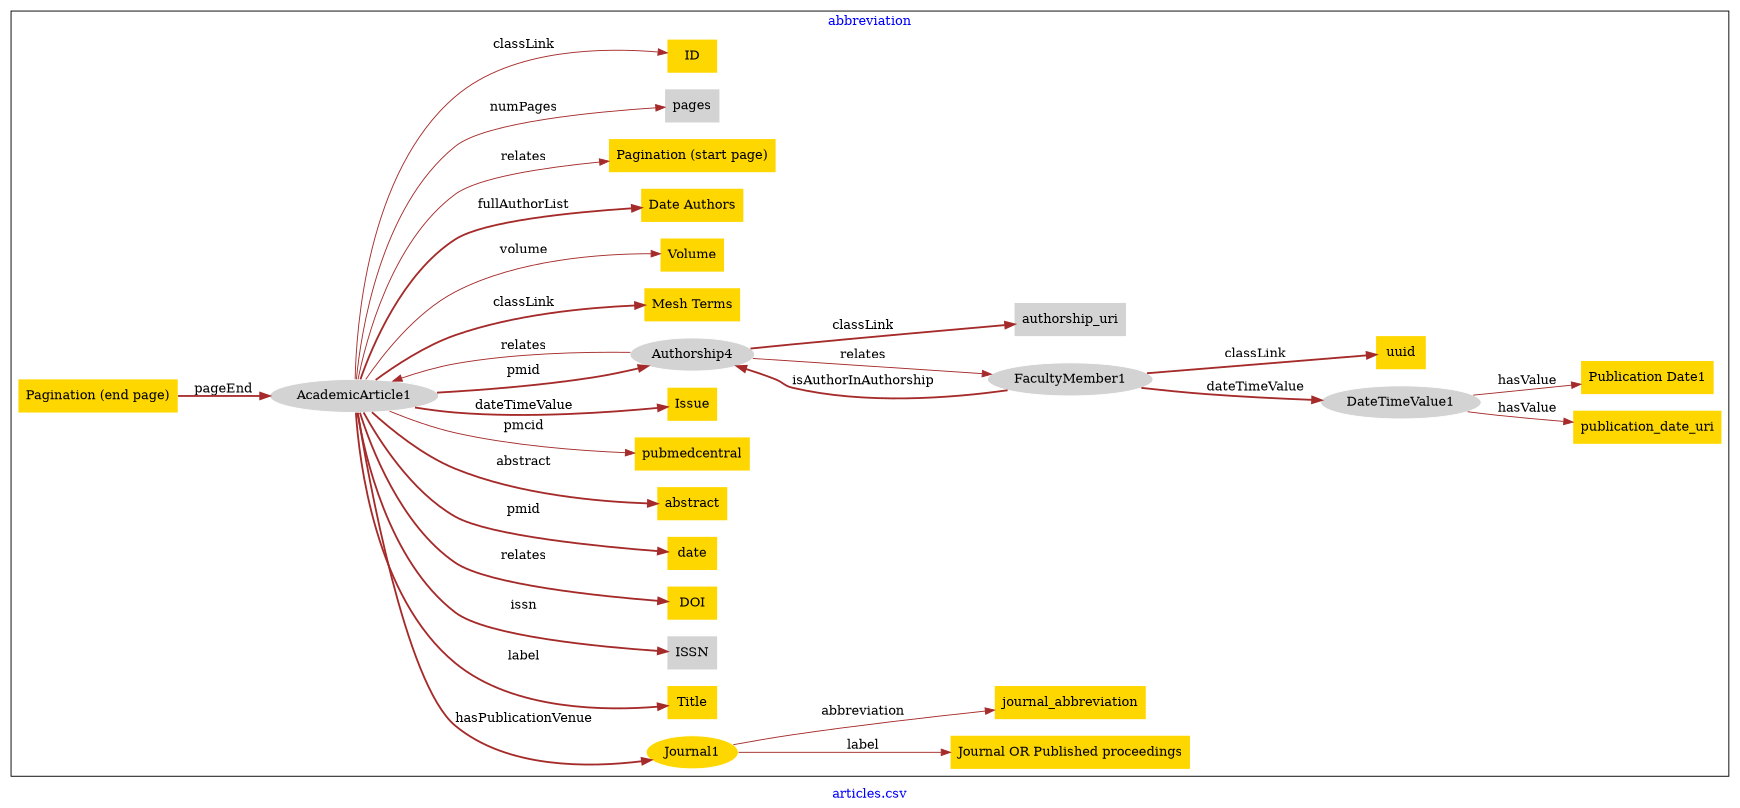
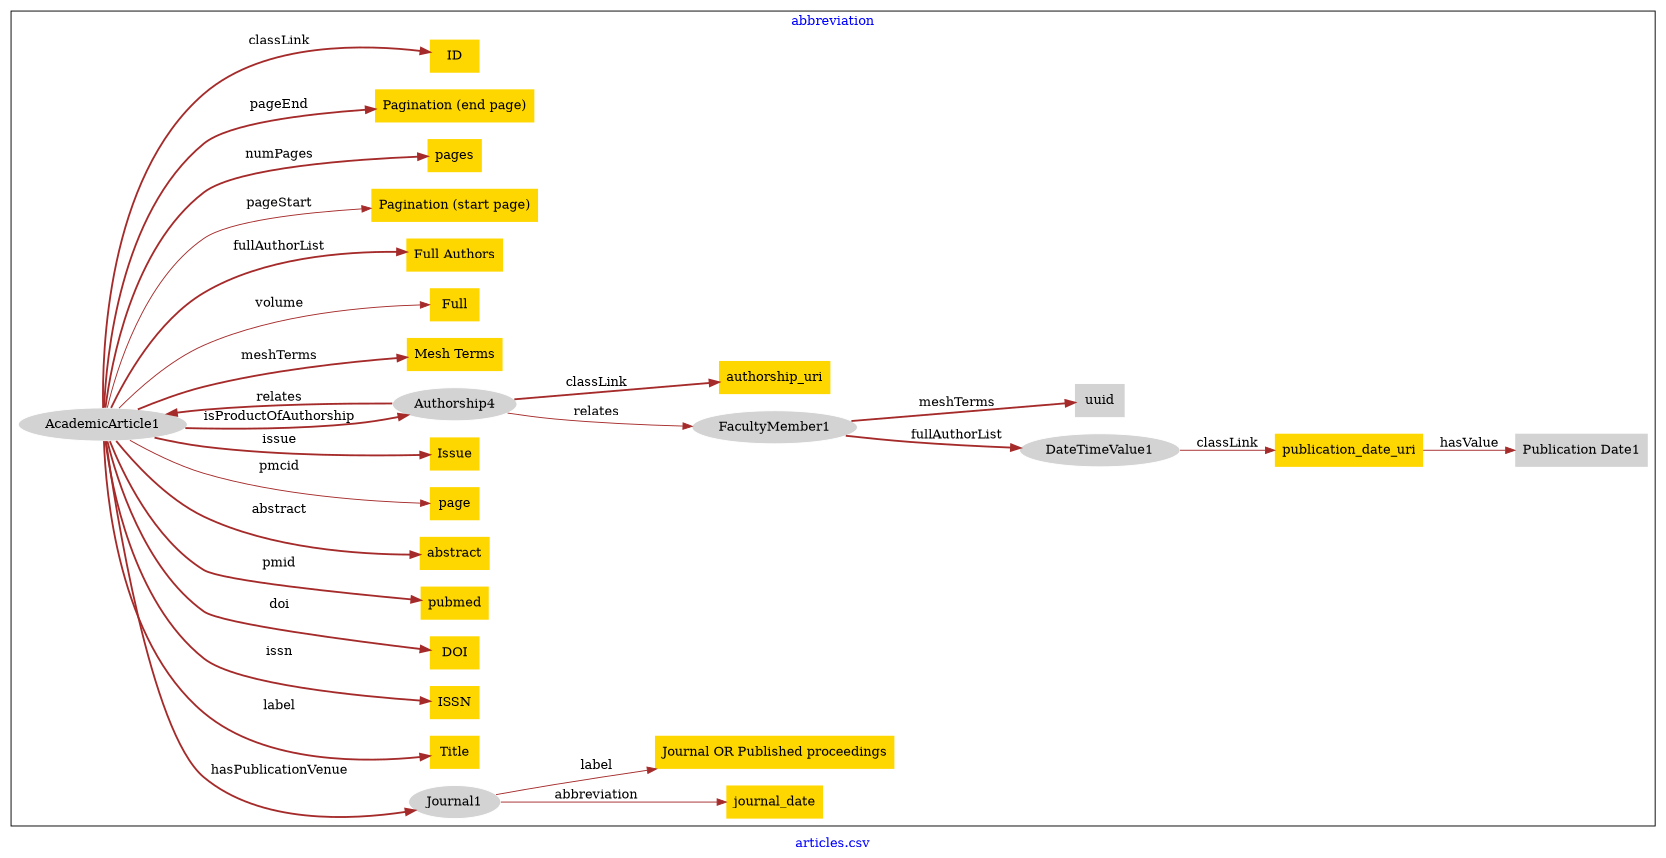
node "pages": fillcolor lightgray -> gold
edge "AcademicArticle1" -> "ID": style solid -> bold
edge "AcademicArticle1" -> "Pagination (start page)": label "relates" -> "pageStart"
edge "AcademicArticle1" -> "pages": style solid -> bold
node "Date Authors": label "Date Authors" -> "Full Authors"
node "Volume": label "Volume" -> "Full"
edge "AcademicArticle1" -> "Mesh Terms": label "classLink" -> "meshTerms"
node "authorship_uri": fillcolor lightgray -> gold
node "uuid": fillcolor gold -> lightgray
edge "FacultyMember1" -> "uuid": label "classLink" -> "meshTerms"
edge "Authorship4" -> "AcademicArticle1": style solid -> bold
edge "AcademicArticle1" -> "Authorship4": label "pmid" -> "isProductOfAuthorship"
node "Publication Date1": fillcolor gold -> lightgray
edge "FacultyMember1" -> "DateTimeValue1": label "dateTimeValue" -> "fullAuthorList"
edge "DateTimeValue1" -> "Publication Date1": now "publication_date_uri" -> "Publication Date1"
edge "Pagination (end page)" -> "AcademicArticle1": reversed
edge "FacultyMember1" -> "Authorship4": removed, label "isAuthorInAuthorship"
edge "AcademicArticle1" -> "Issue": label "dateTimeValue" -> "issue"
edge "DateTimeValue1" -> "publication_date_uri": label "hasValue" -> "classLink"
node "pubmedcentral": label "pubmedcentral" -> "page"
node "date": label "date" -> "pubmed"
edge "AcademicArticle1" -> "DOI": label "relates" -> "doi"
node "ISSN": fillcolor lightgray -> gold
node "journal_abbreviation": label "journal_abbreviation" -> "journal_date"
node "Journal1": fillcolor gold -> lightgray
